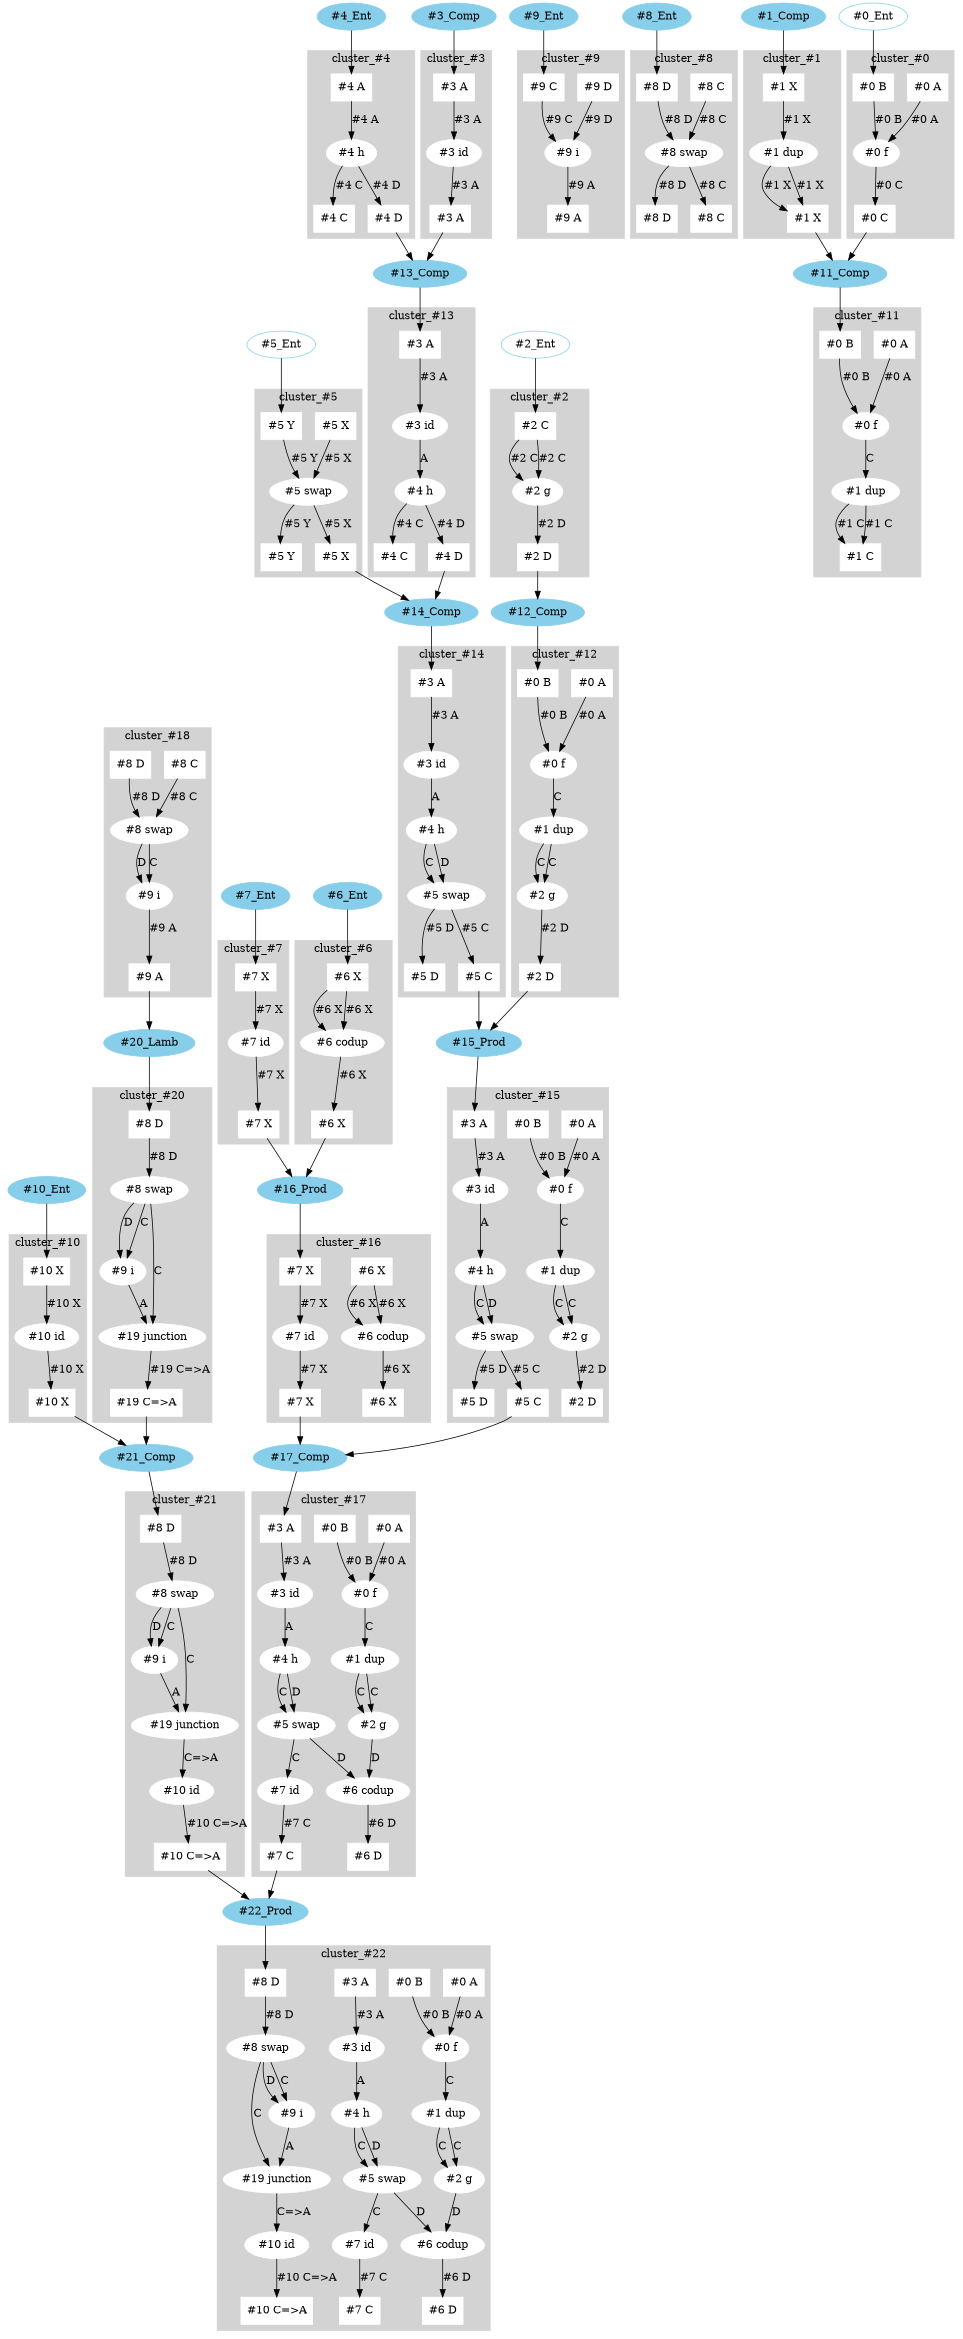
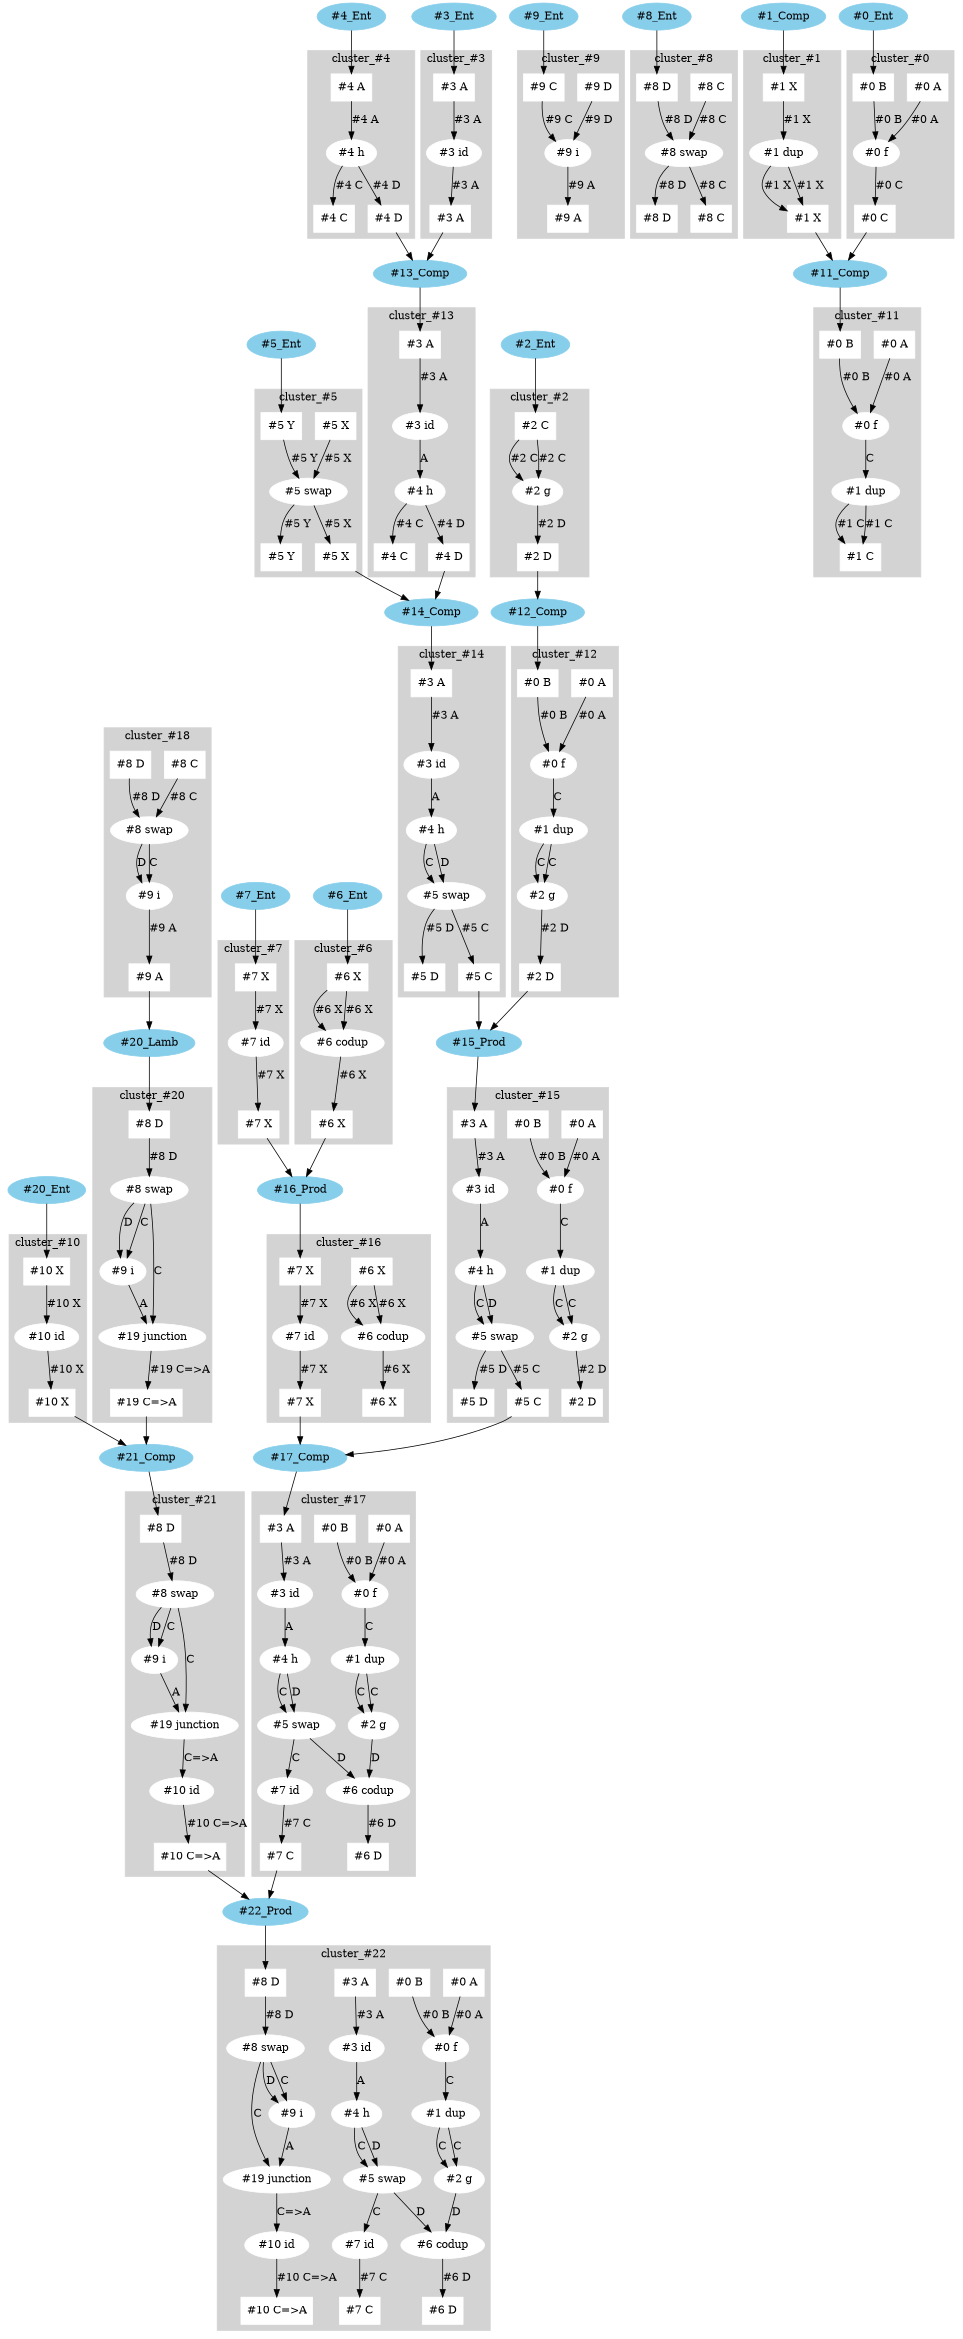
node "#3_Comp": label "#3_Comp" -> "#3_Ent"
node "#0_Ent": fillcolor white -> skyblue
node "#5_Ent": fillcolor white -> skyblue
node "#2_Ent": fillcolor white -> skyblue
node "#10_Ent": label "#10_Ent" -> "#20_Ent"
